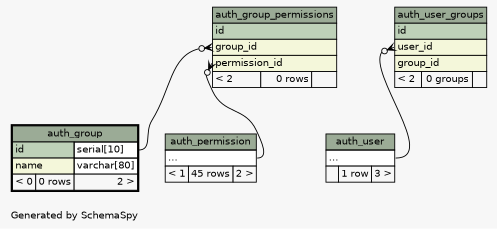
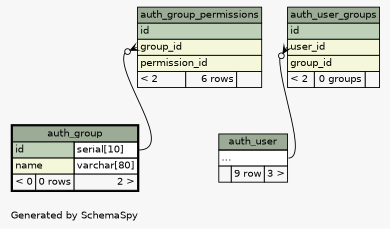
node "auth_group_permissions": text "0 rows" -> "6 rows"
node "auth_permission": removed
node "auth_user": text "1 row" -> "9 row"
